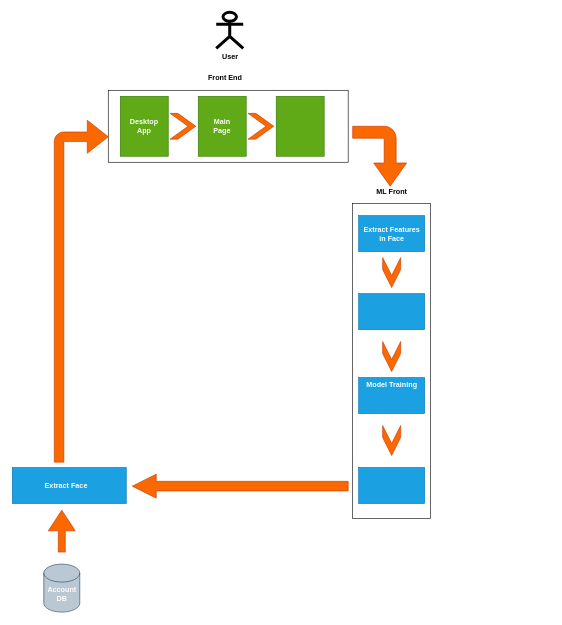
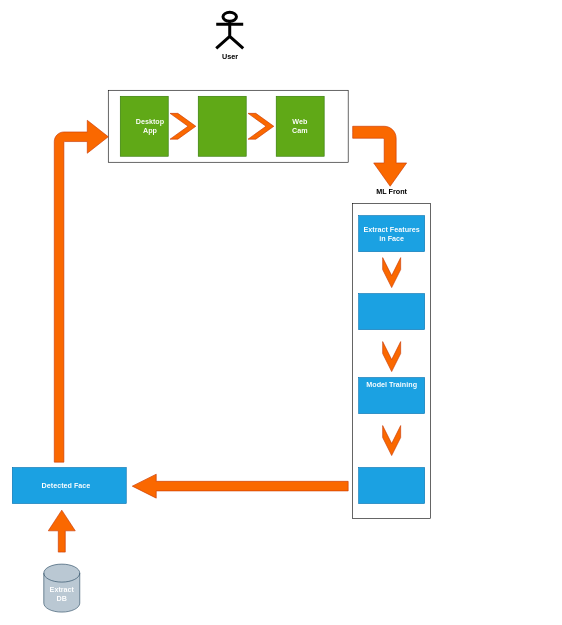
node "Front End": removed
node "Desktop App": moved (144, 126) -> (150, 126)
node "Main Page": removed
node "Web Cam": added
node "Extract Face": label "Extract Face" -> "Detected Face"
node "Account DB": label "Account DB" -> "Extract DB"
